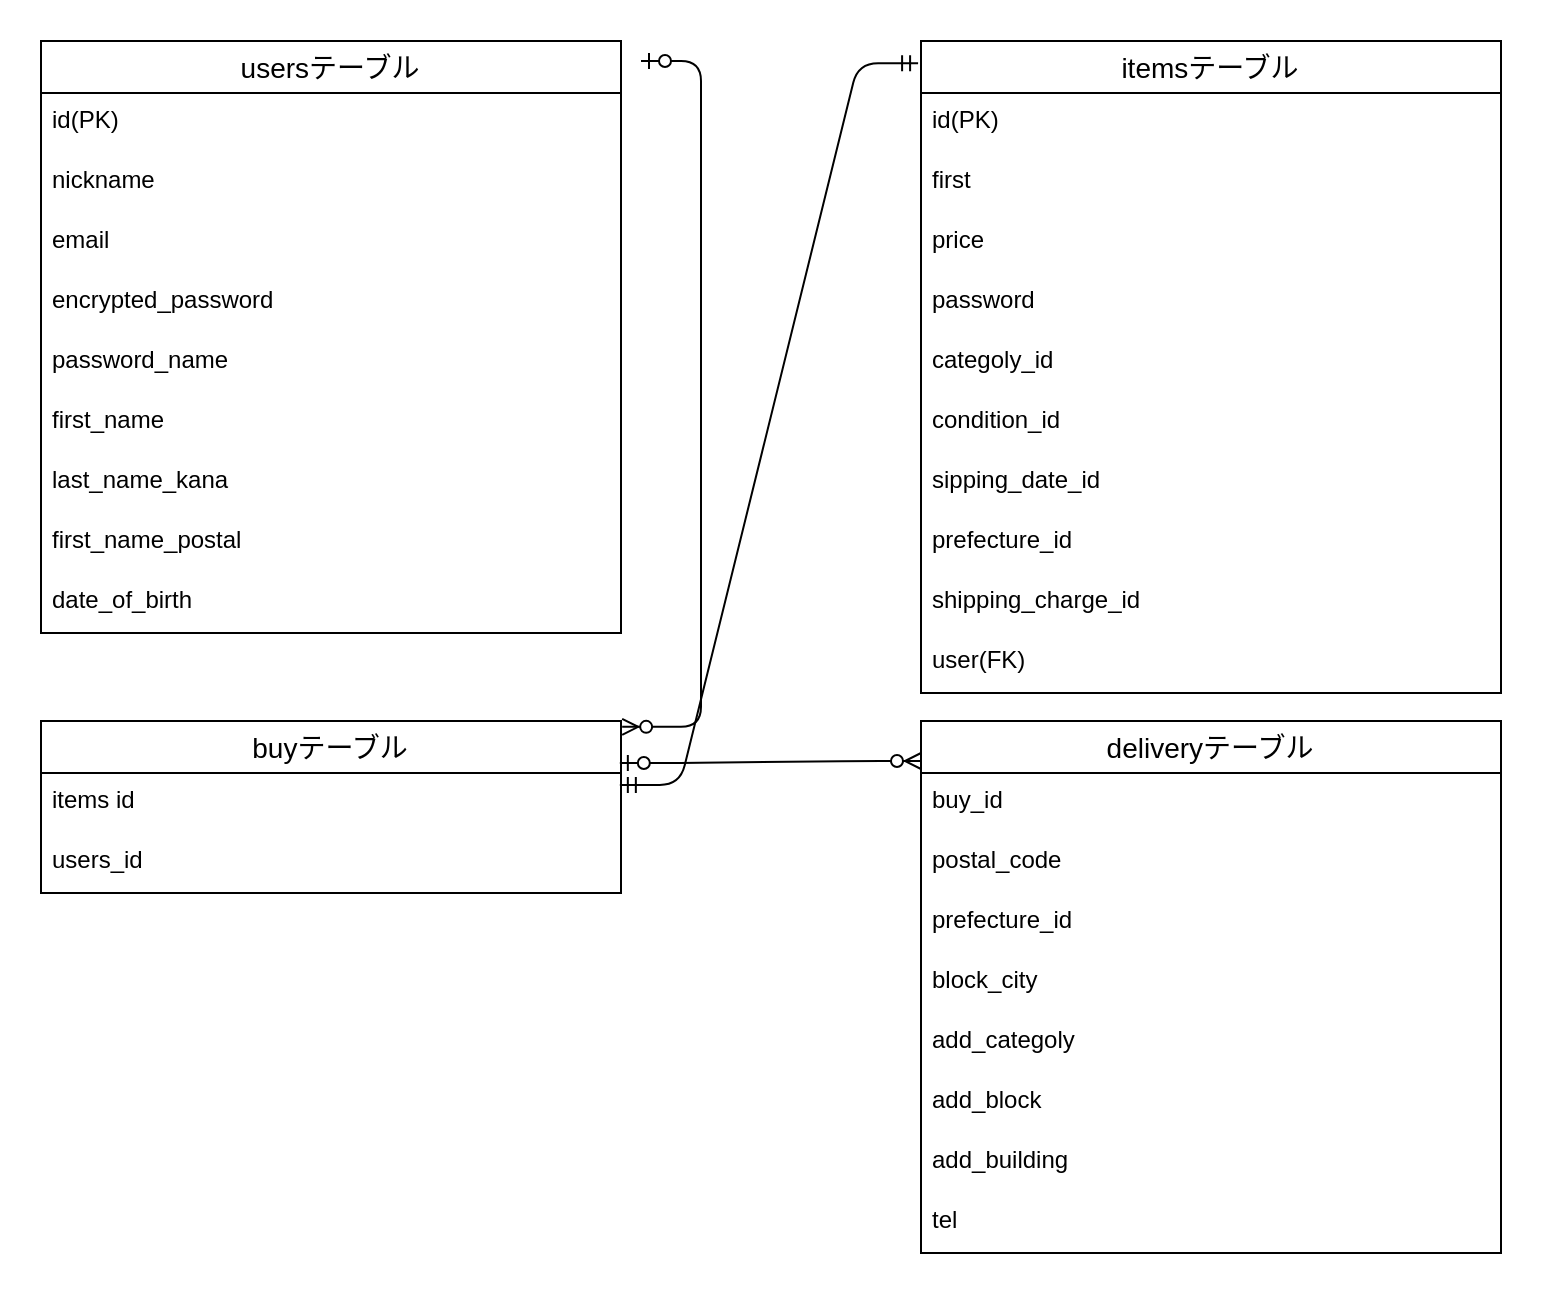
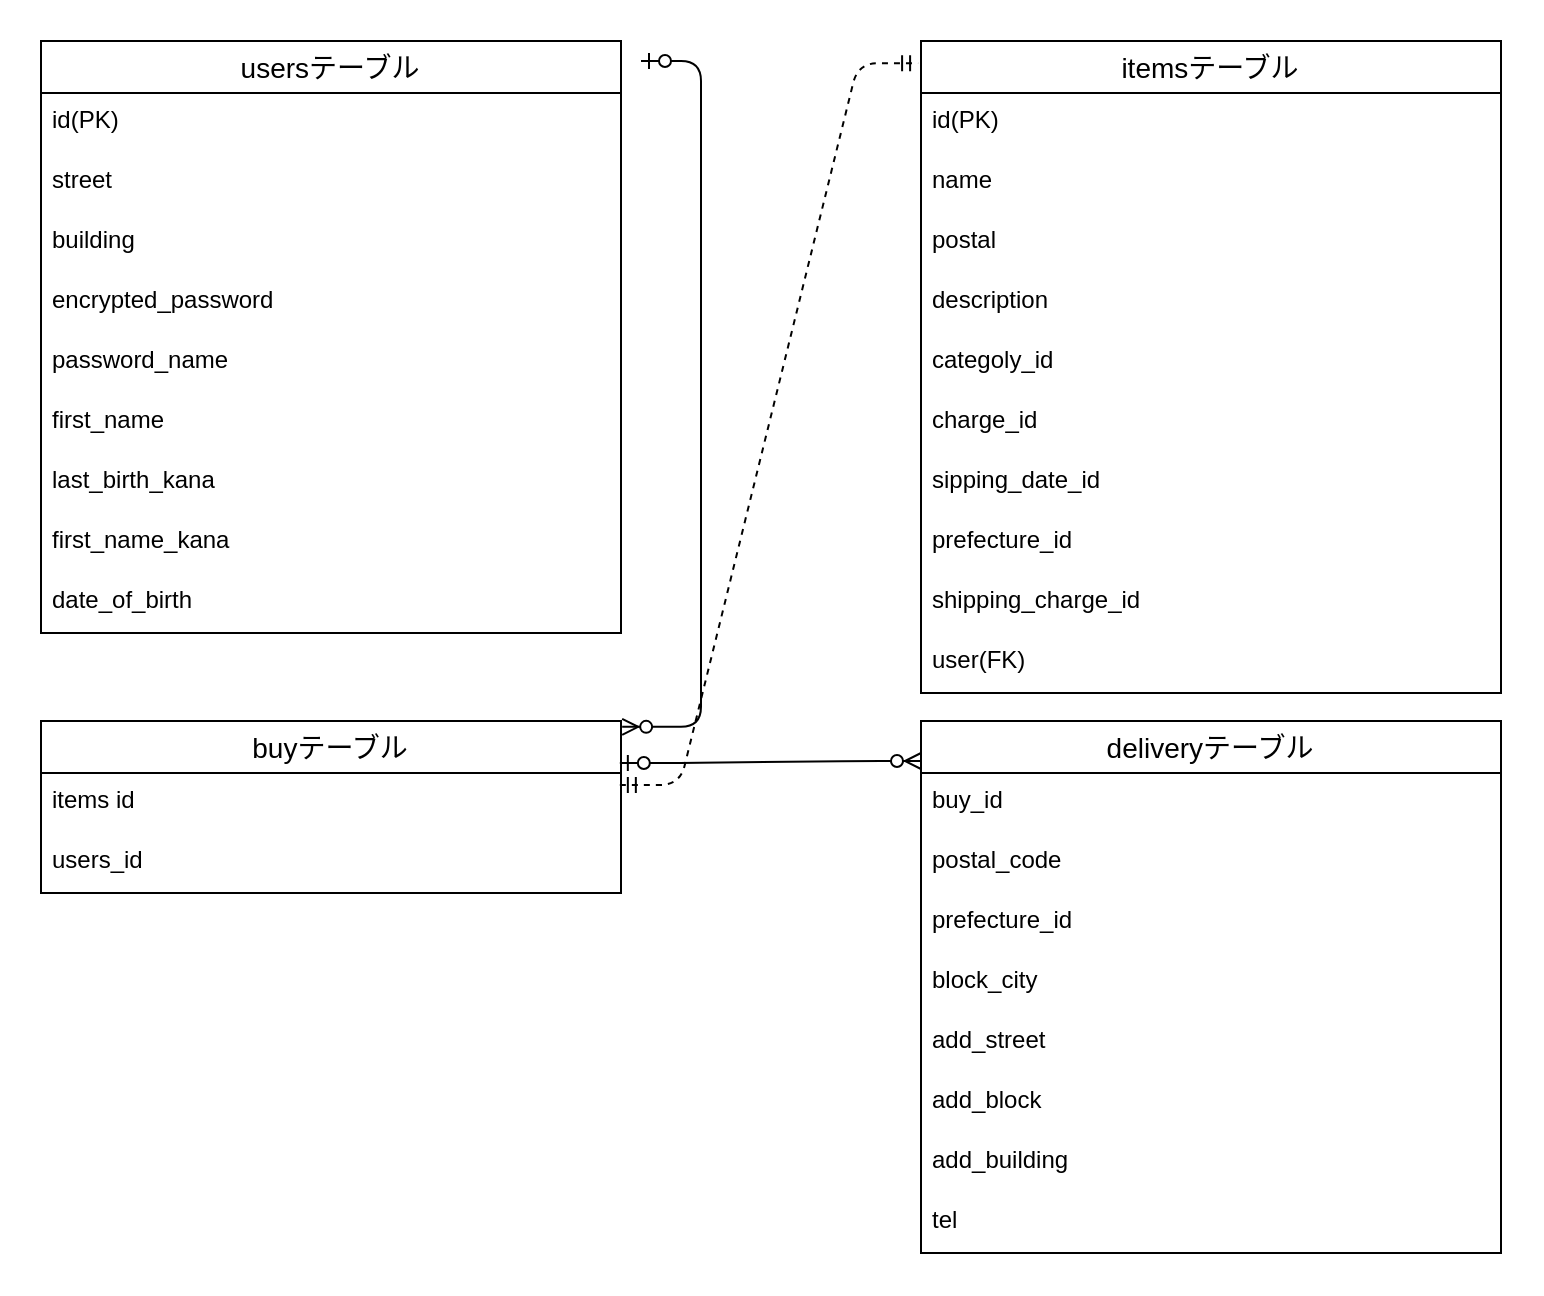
node "nickname": label "nickname" -> "street"
node "first": label "first" -> "name"
node "email": label "email" -> "building"
node "price": label "price" -> "postal"
node "password": label "password" -> "description"
edge "itemsテーブル" -- "items id": style solid -> dashed
node "condition_id": label "condition_id" -> "charge_id"
node "last_name_kana": label "last_name_kana" -> "last_birth_kana"
node "first_name_postal": label "first_name_postal" -> "first_name_kana"
node "add_categoly": label "add_categoly" -> "add_street"
